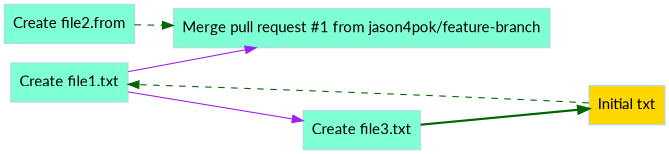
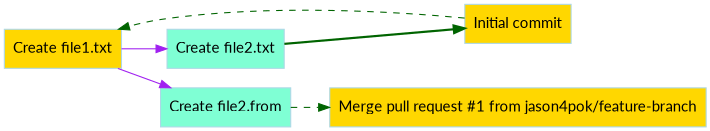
node "Merge pull request #1 from jason4pok/feature-branch": fillcolor aquamarine -> gold
edge "Create file1.txt" -> "Merge pull request #1 from jason4pok/feature-branch": now "Create file1.txt" -> "Create file2.from"
node "Create file1.txt": fillcolor aquamarine -> gold
node "Initial txt": label "Initial txt" -> "Initial commit"
node "Create file3.txt": label "Create file3.txt" -> "Create file2.txt"
